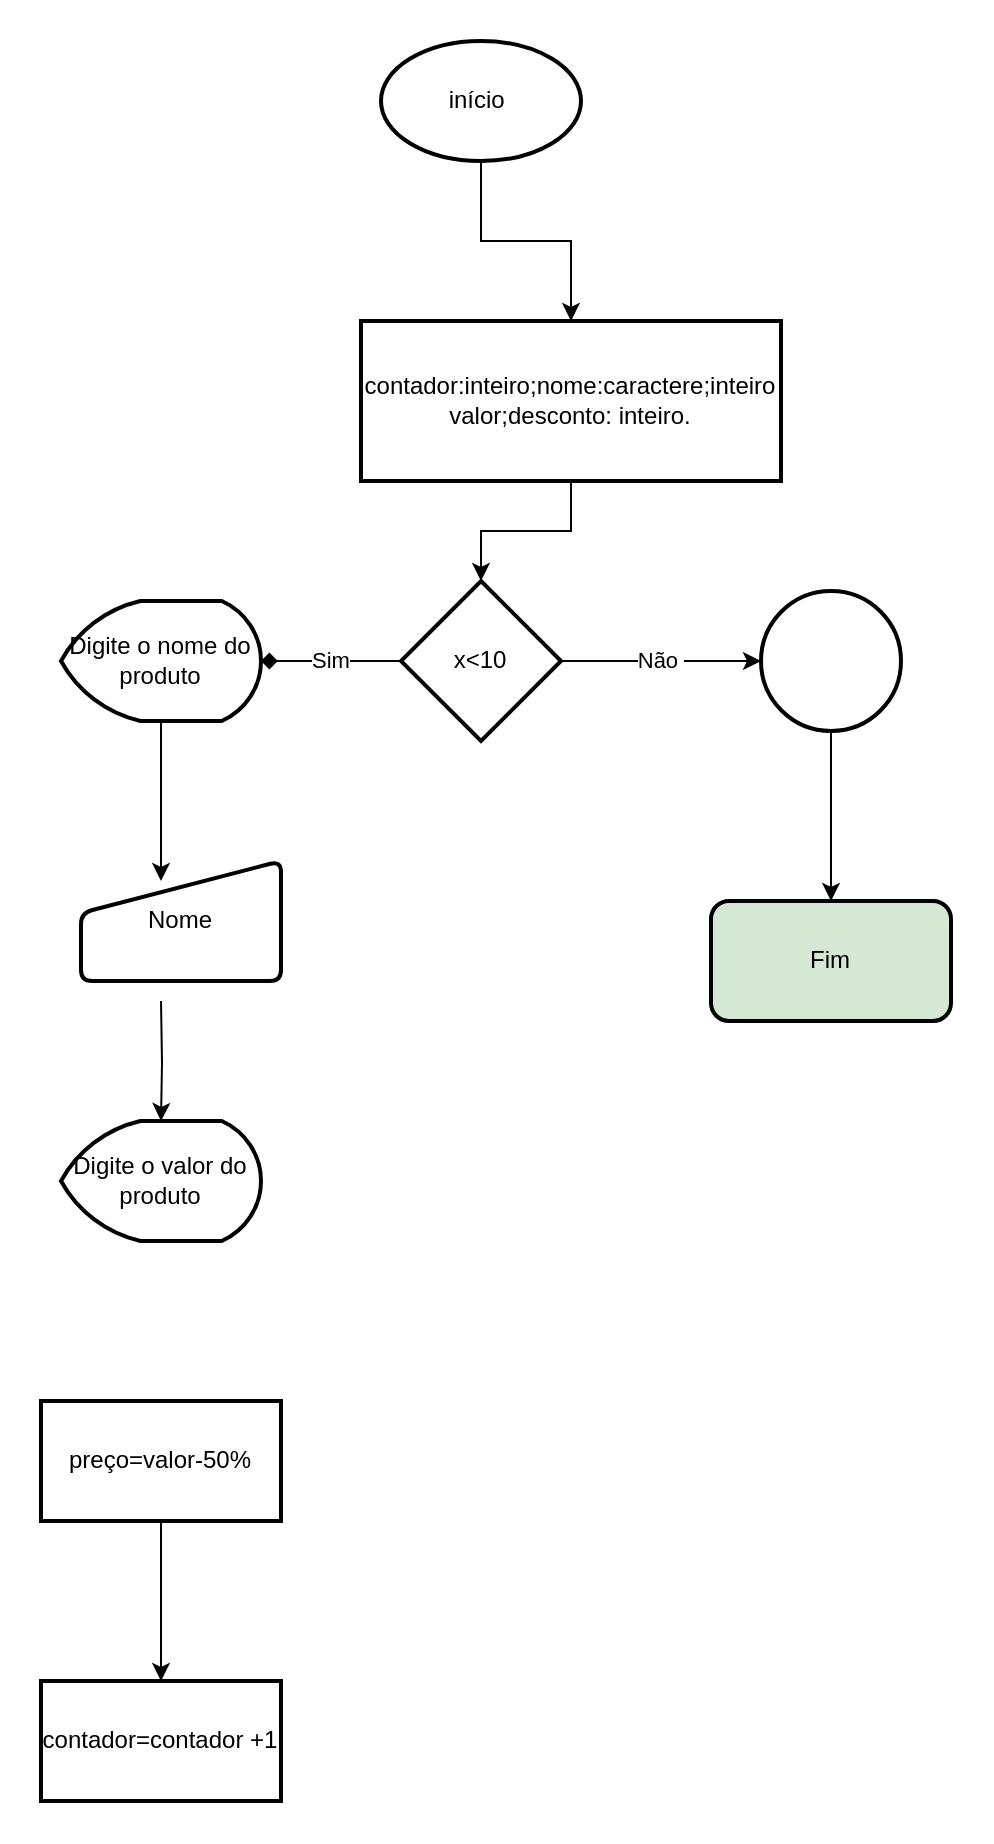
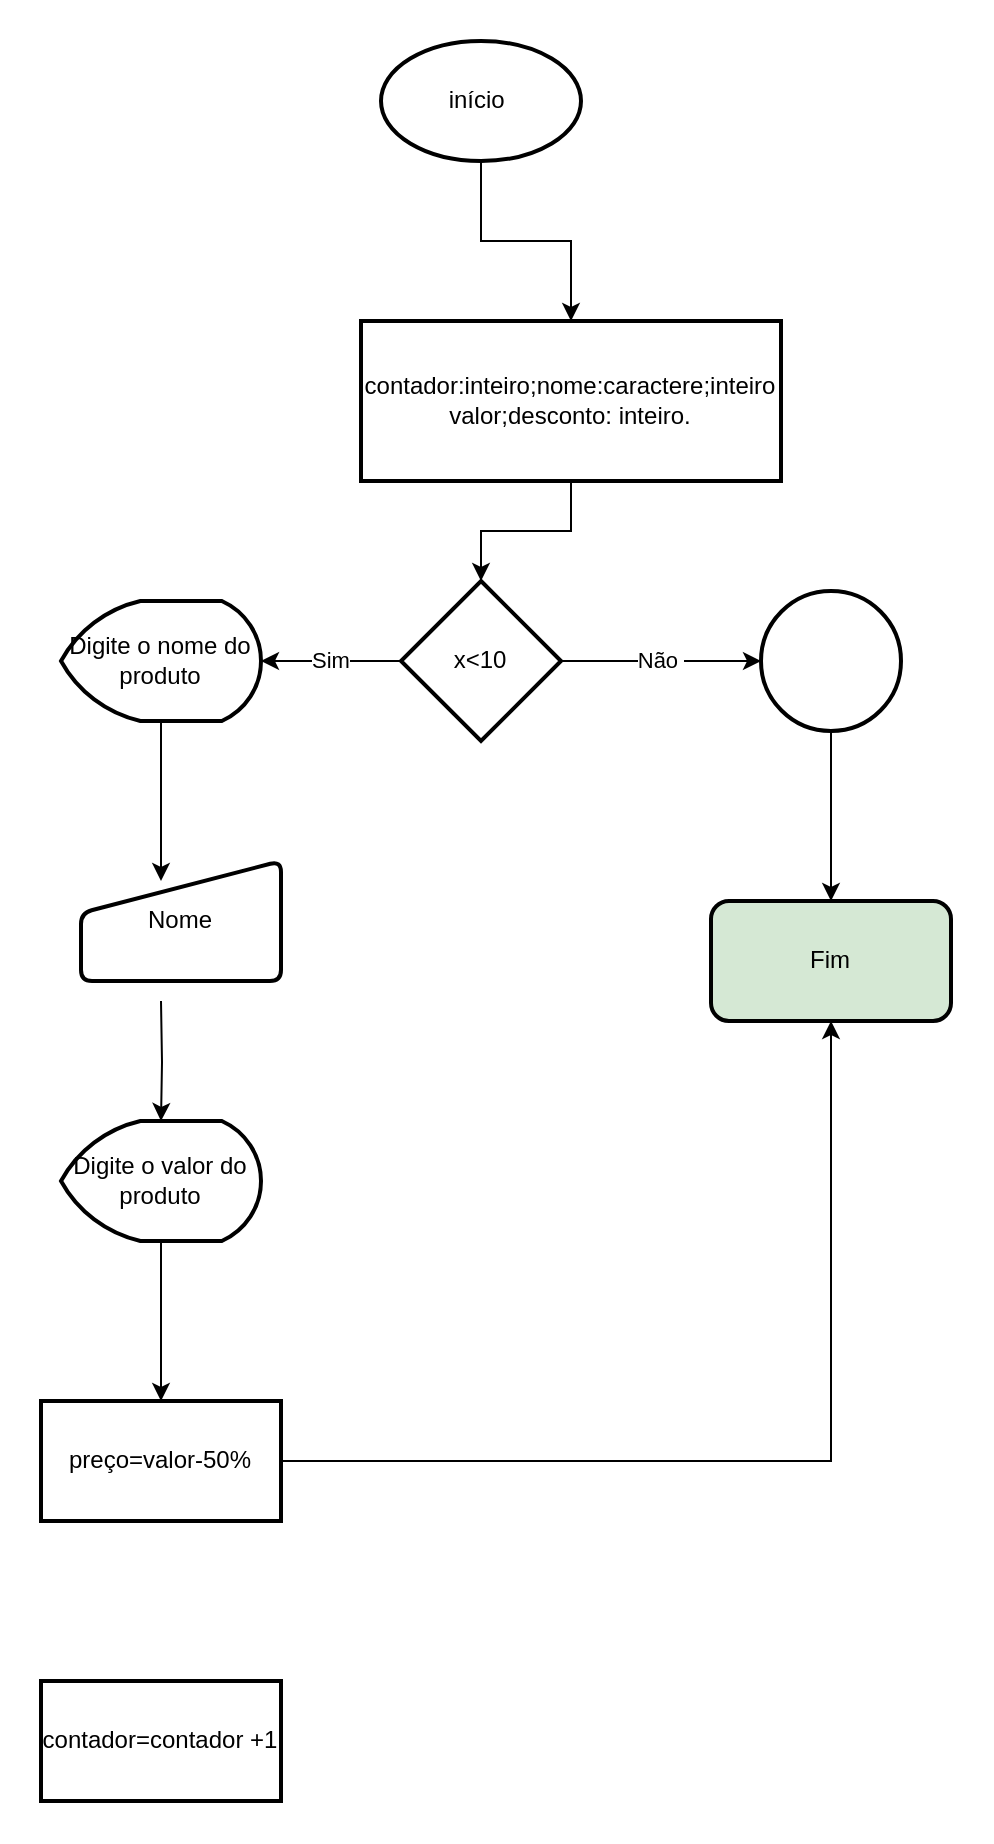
edge "x<10" -> "Digite o nome do produto": arrowhead diamond -> classic
edge "Digite o valor do produto" -> "preço=valor-50%": added
edge "preço=valor-50%" -> "contador=contador +1": now "preço=valor-50%" -> "Fim"
